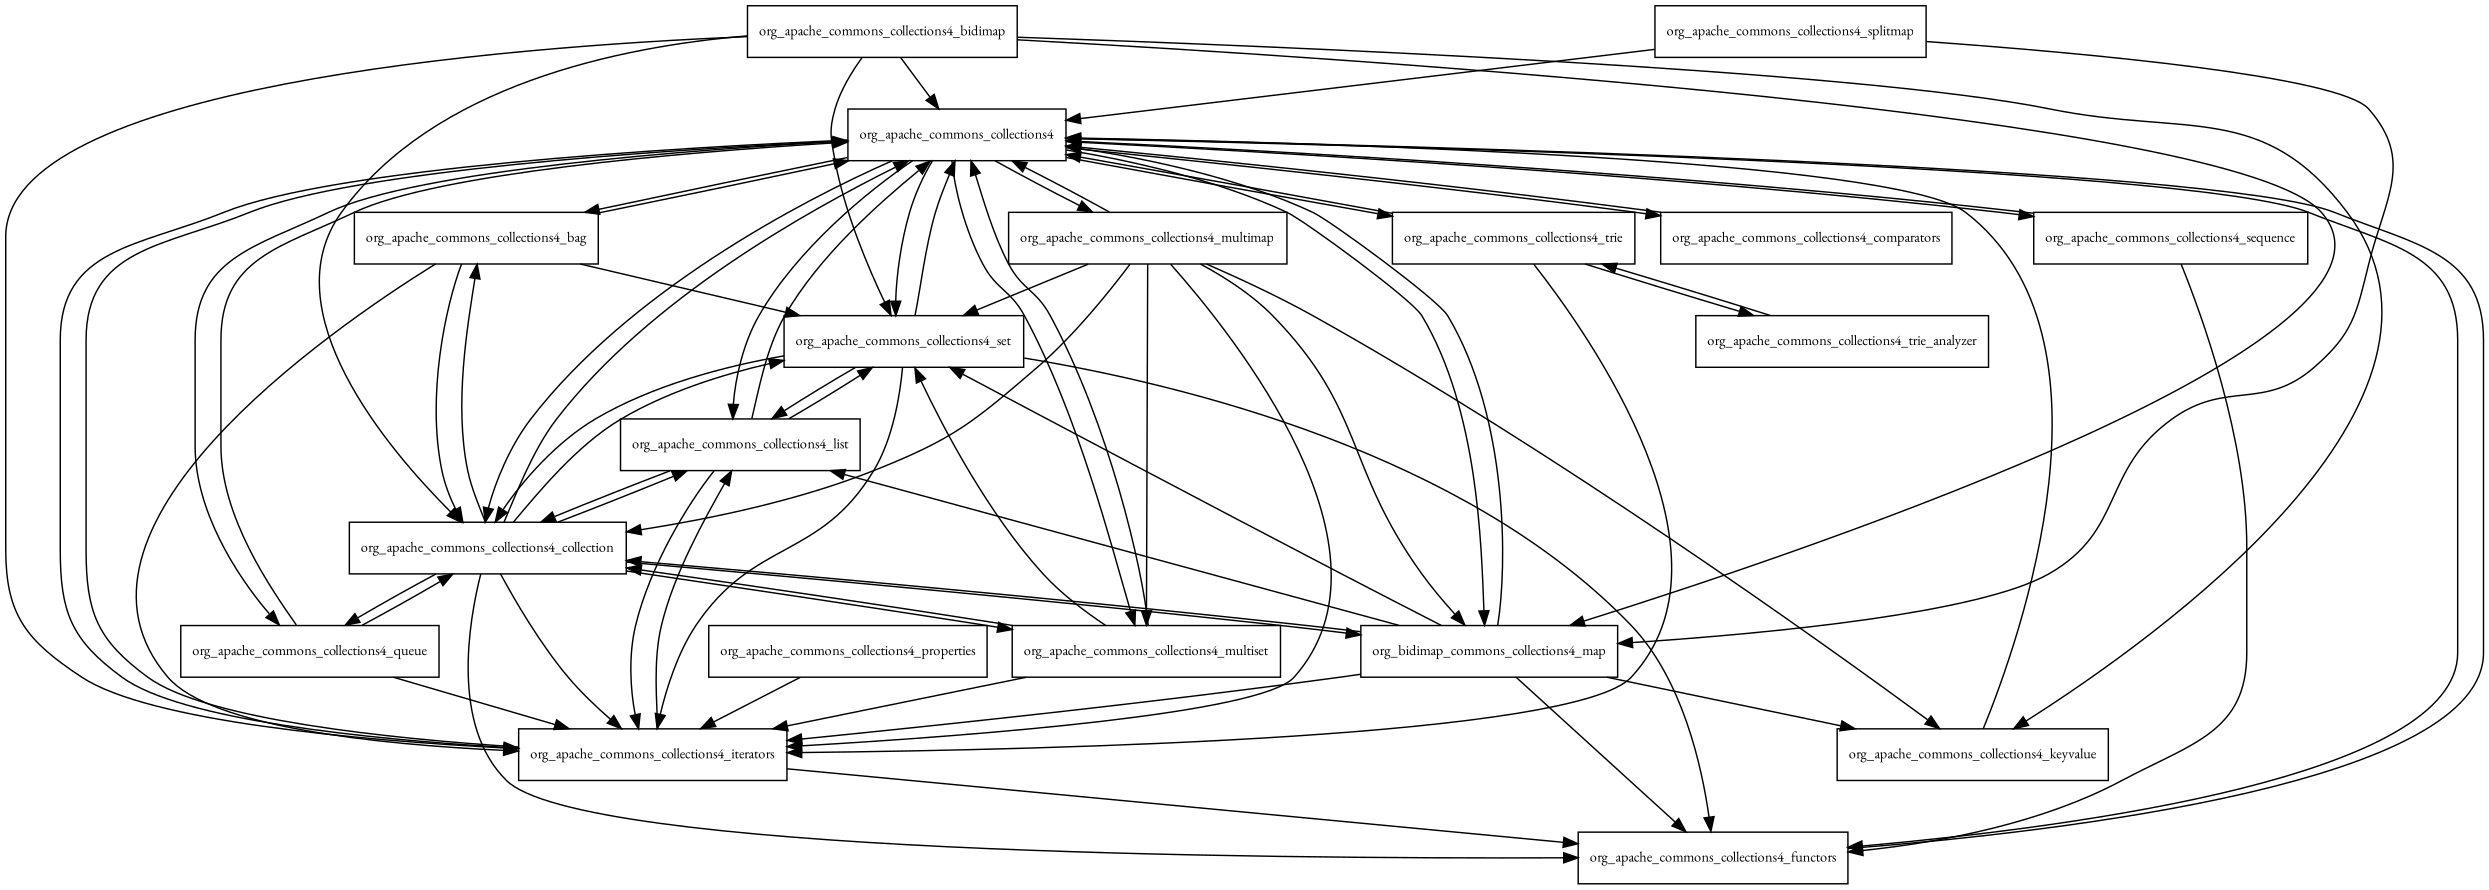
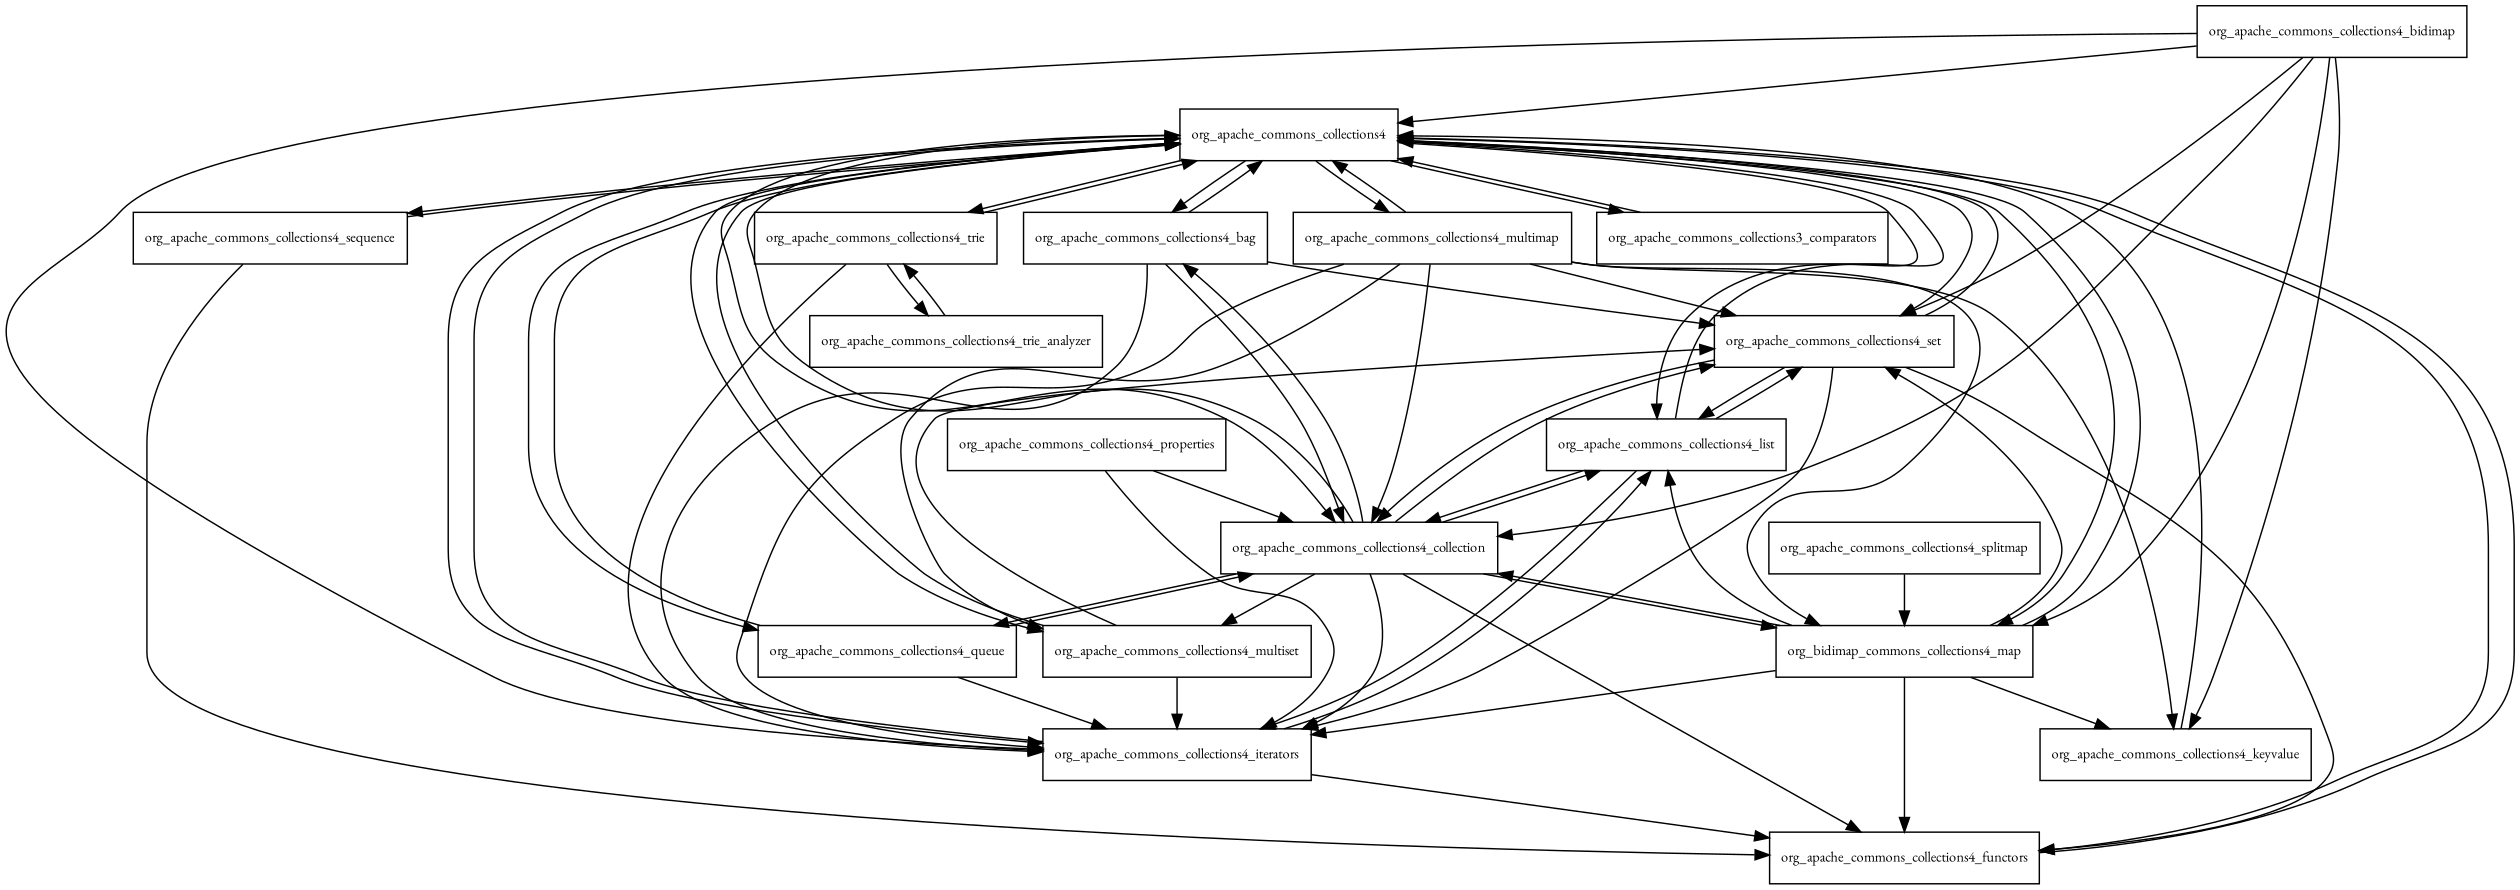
edge "org_apache_commons_collections4_splitmap" -> "org_apache_commons_collections4": removed
node "org_apache_commons_collections4_comparators": label "org_apache_commons_collections4_comparators" -> "org_apache_commons_collections3_comparators"
edge "org_apache_commons_collections4_multiset" -> "org_apache_commons_collections4_collection": now "org_apache_commons_collections4_properties" -> "org_apache_commons_collections4_collection"
